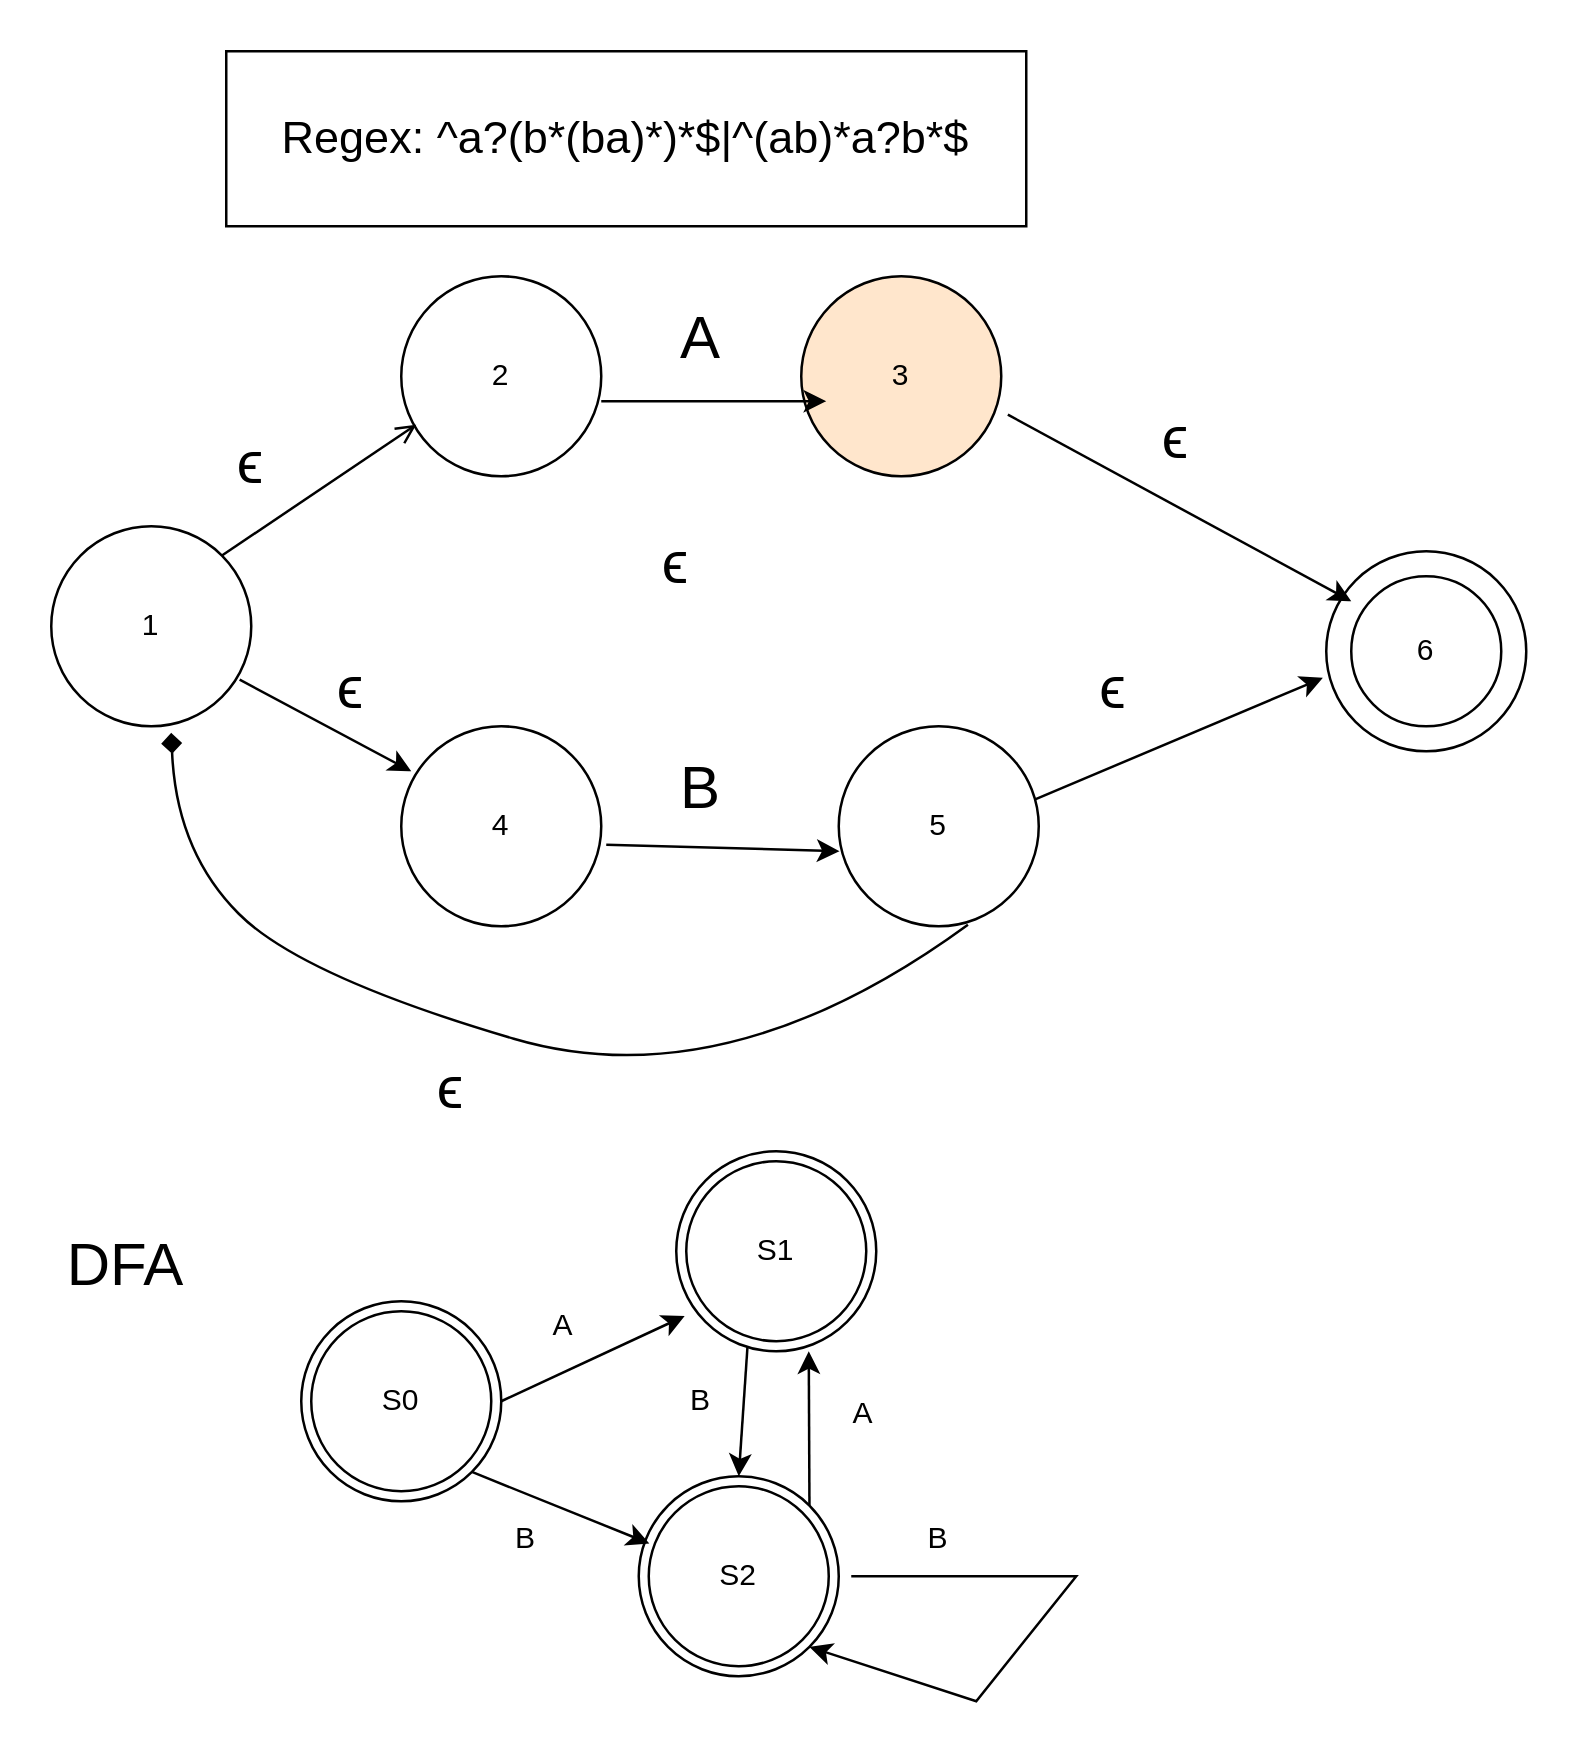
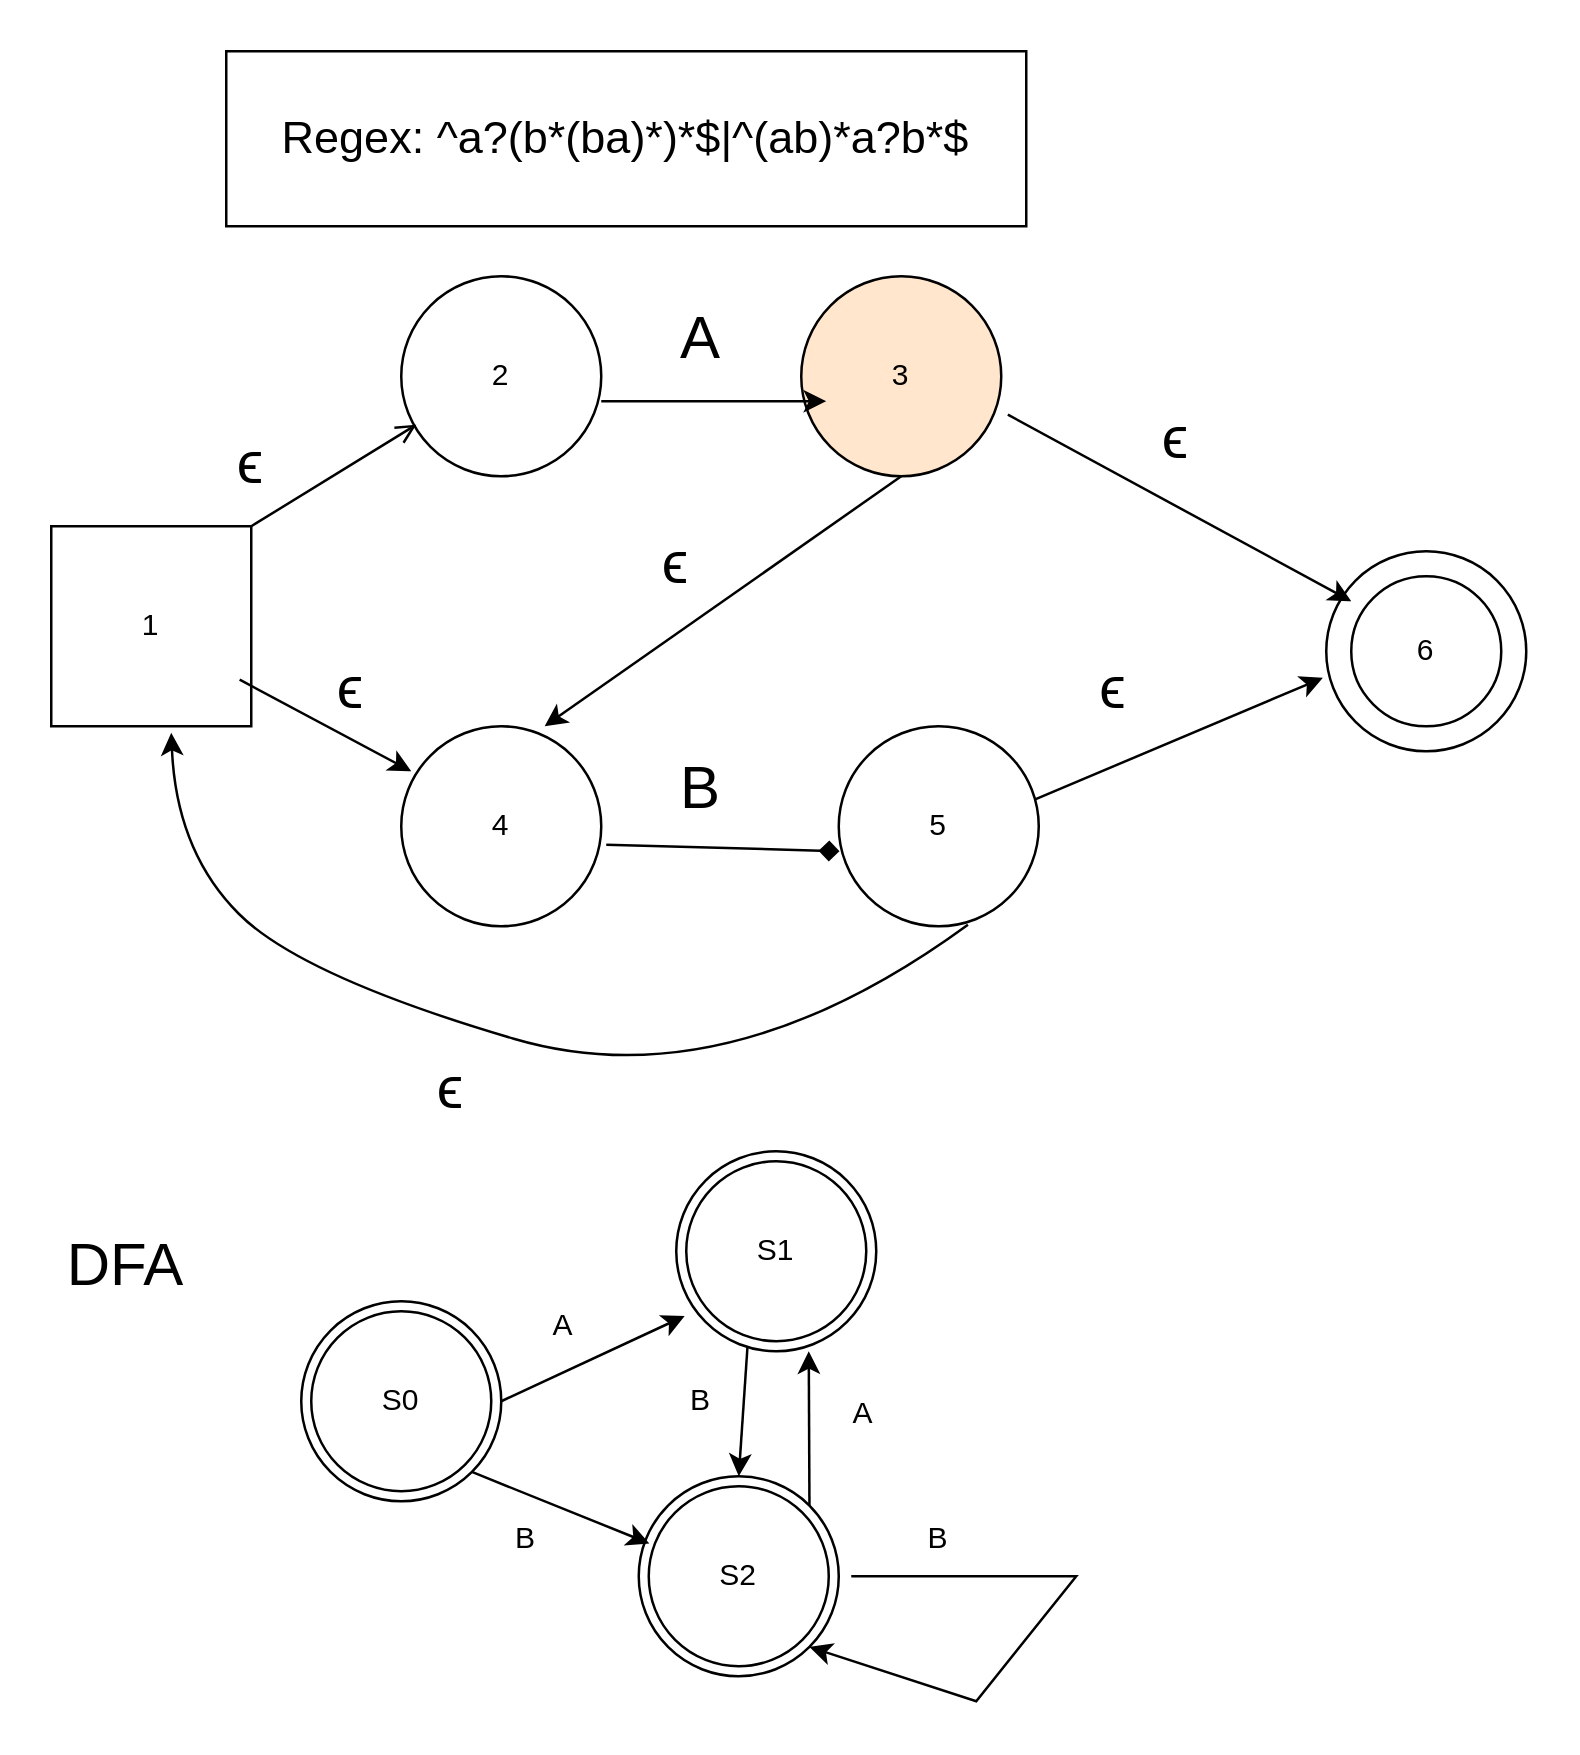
edge "3" -> "4": added
node "1": shape ellipse -> rectangle
edge "5" -> "1": arrowhead diamond -> classic
edge "4" -> "5": arrowhead classic -> diamond
